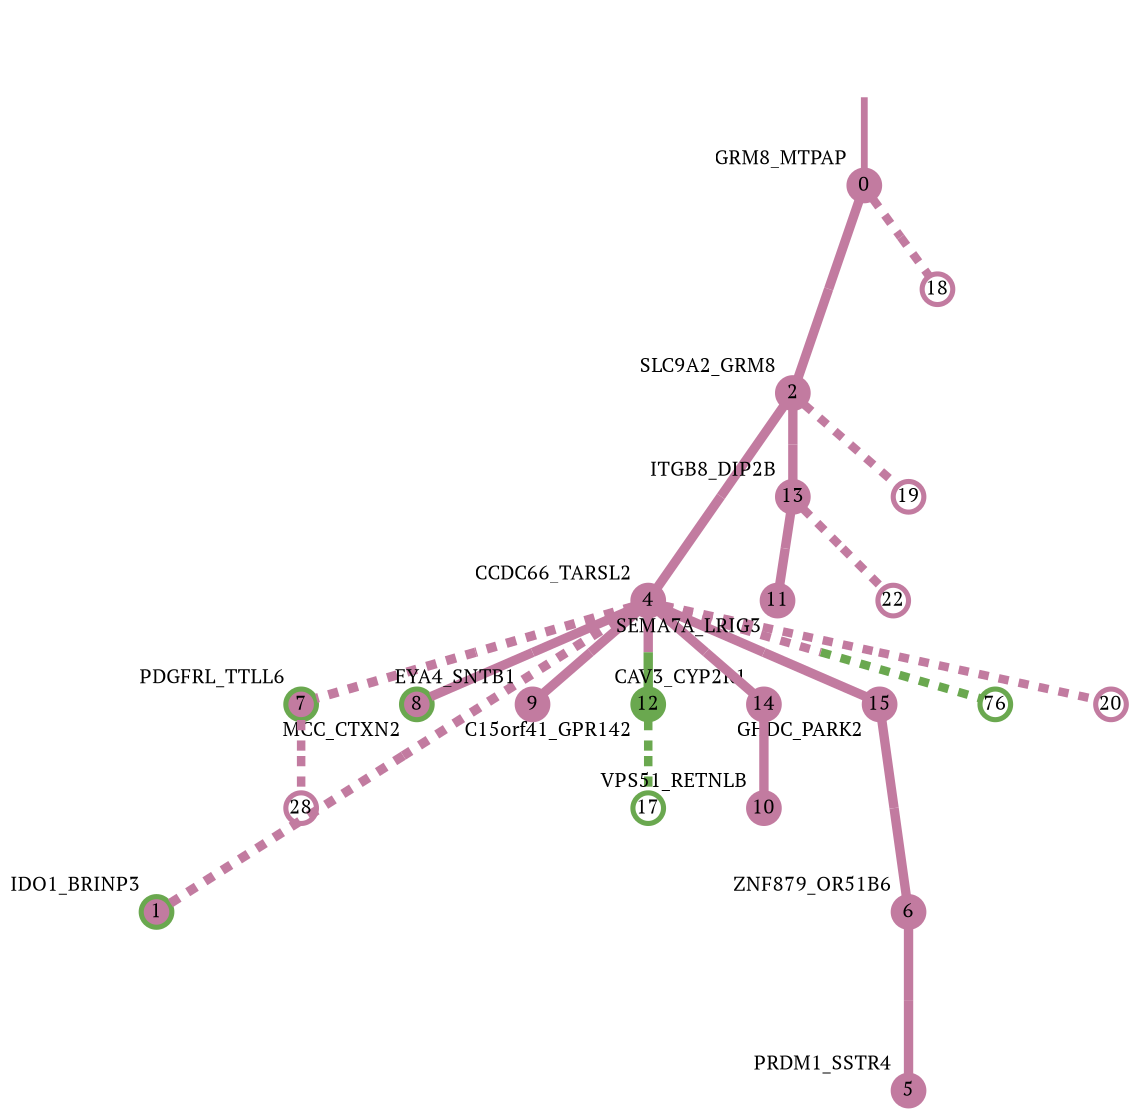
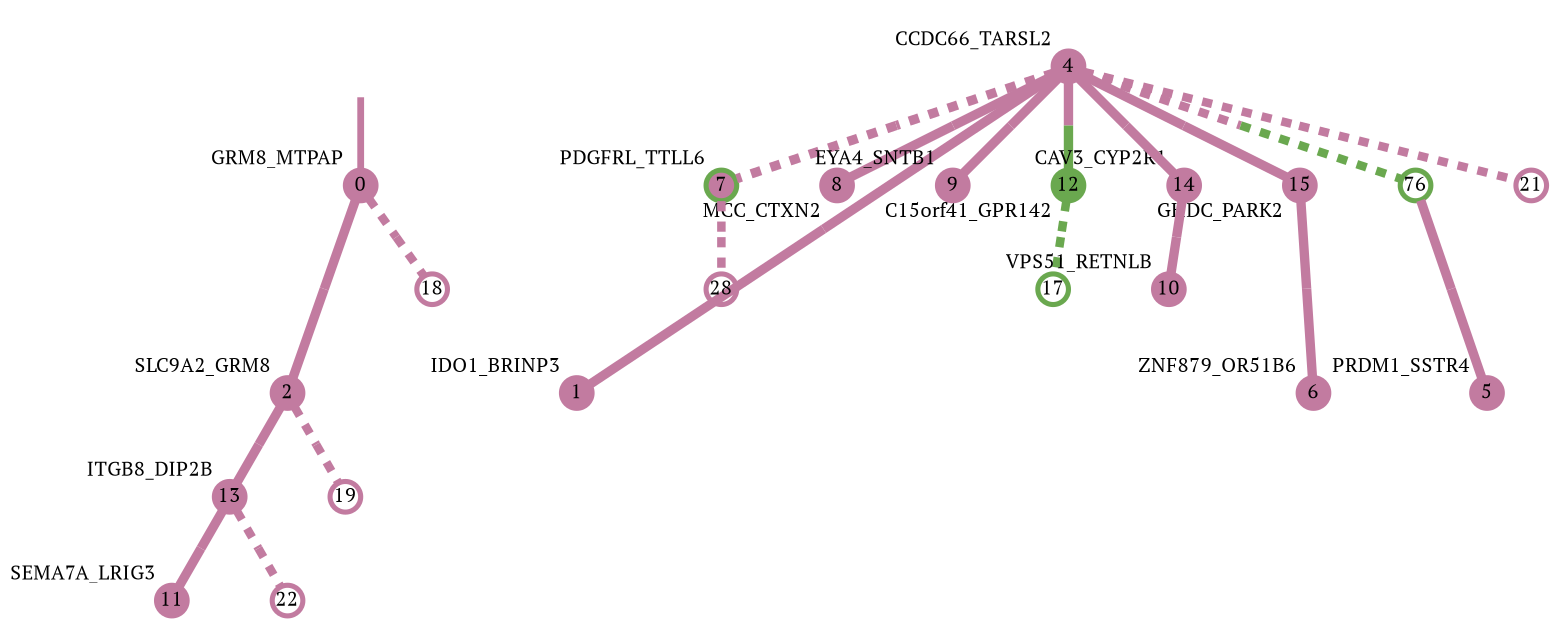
edge "2 SLC9A2_GRM8" -> "4 CCDC66_TARSL2": removed
node "8 MCC_CTXN2": color #6aa84fff -> #c27ba0ff
node "20": label "20" -> "21"
edge "4 CCDC66_TARSL2" -> "1 IDO1_BRINP3": style dashed -> solid
node "1 IDO1_BRINP3": color #6aa84fff -> #c27ba0ff
edge "6 ZNF879_OR51B6" -> "5 PRDM1_SSTR4": now "76" -> "5 PRDM1_SSTR4"
